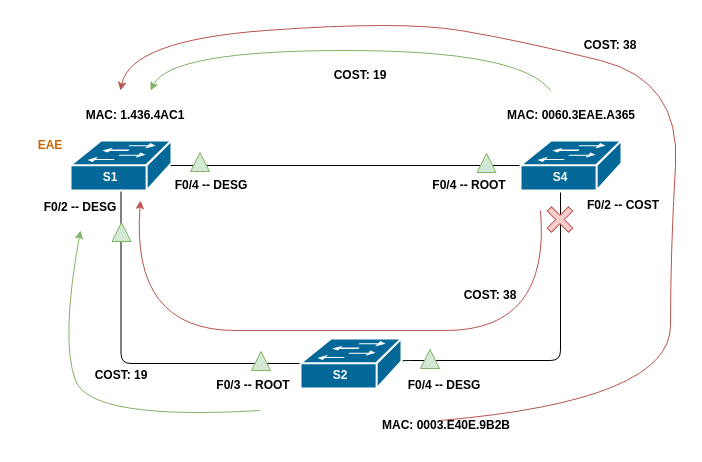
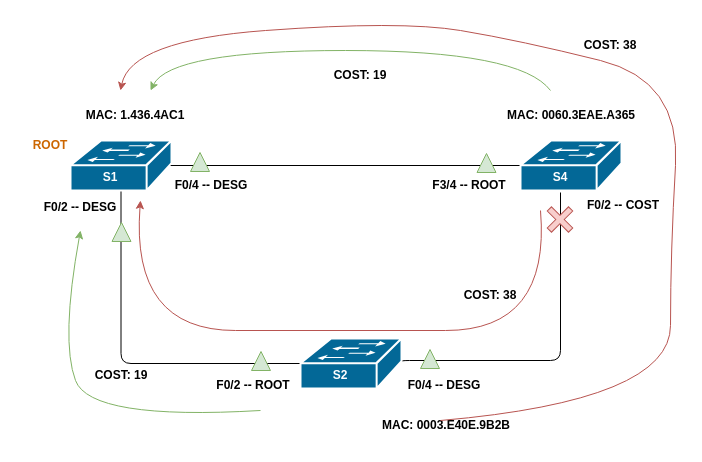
node "EAE": label "EAE" -> "ROOT"
node "F0/4 -- ROOT": label "F0/4 -- ROOT" -> "F3/4 -- ROOT"
node "F0/3 -- ROOT": label "F0/3 -- ROOT" -> "F0/2 -- ROOT"
